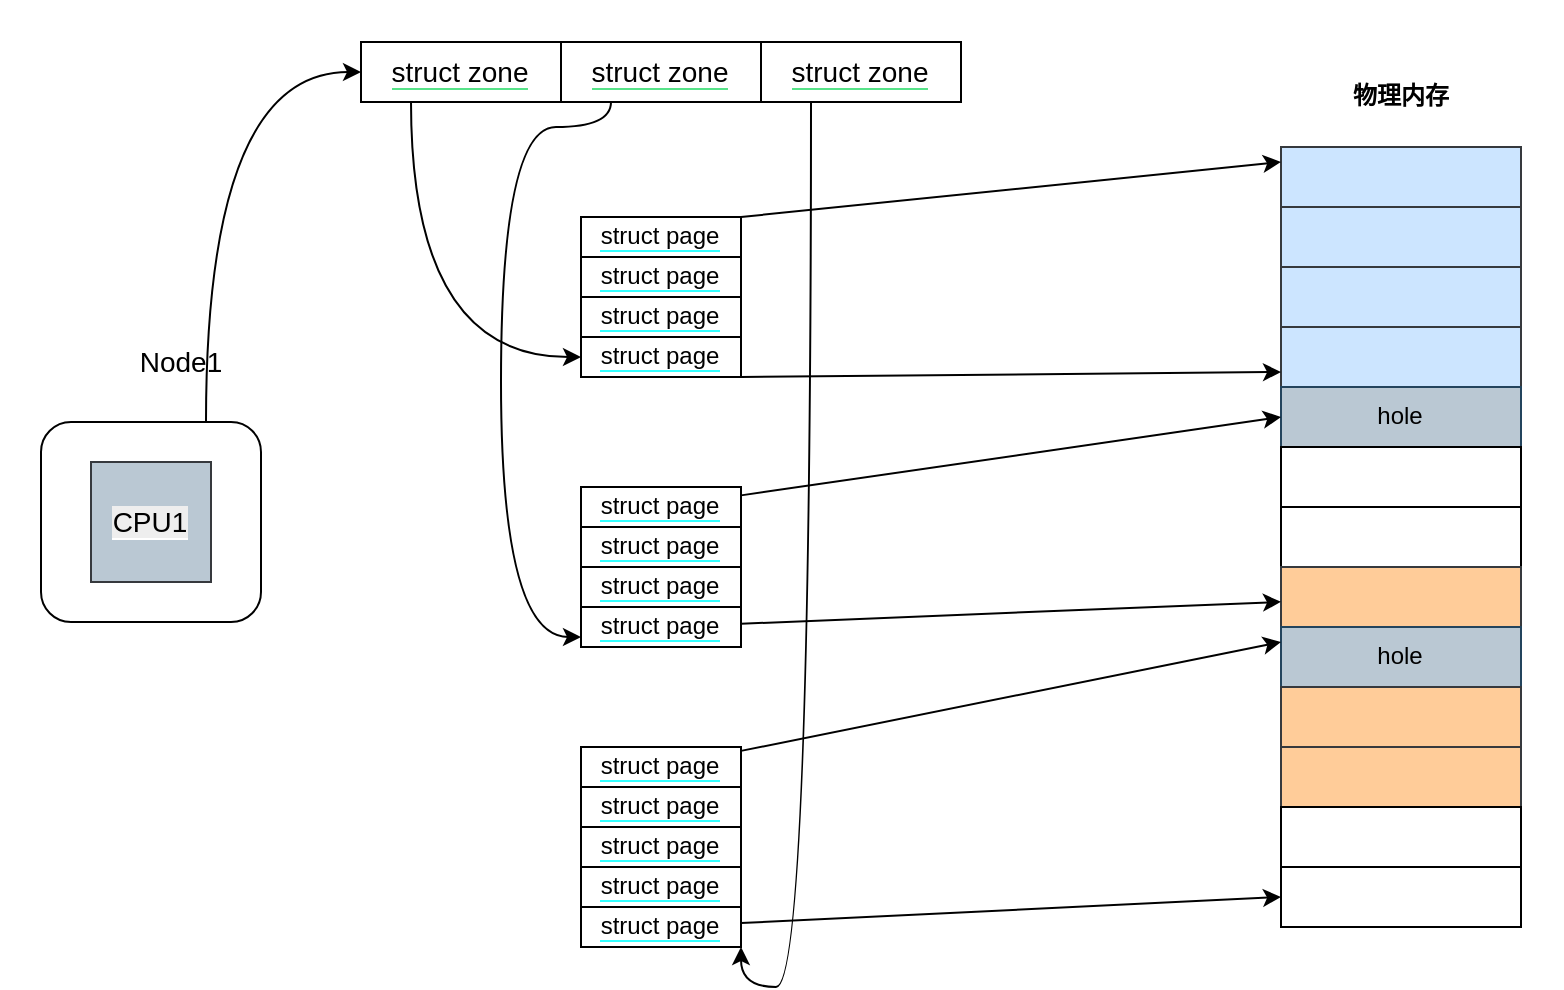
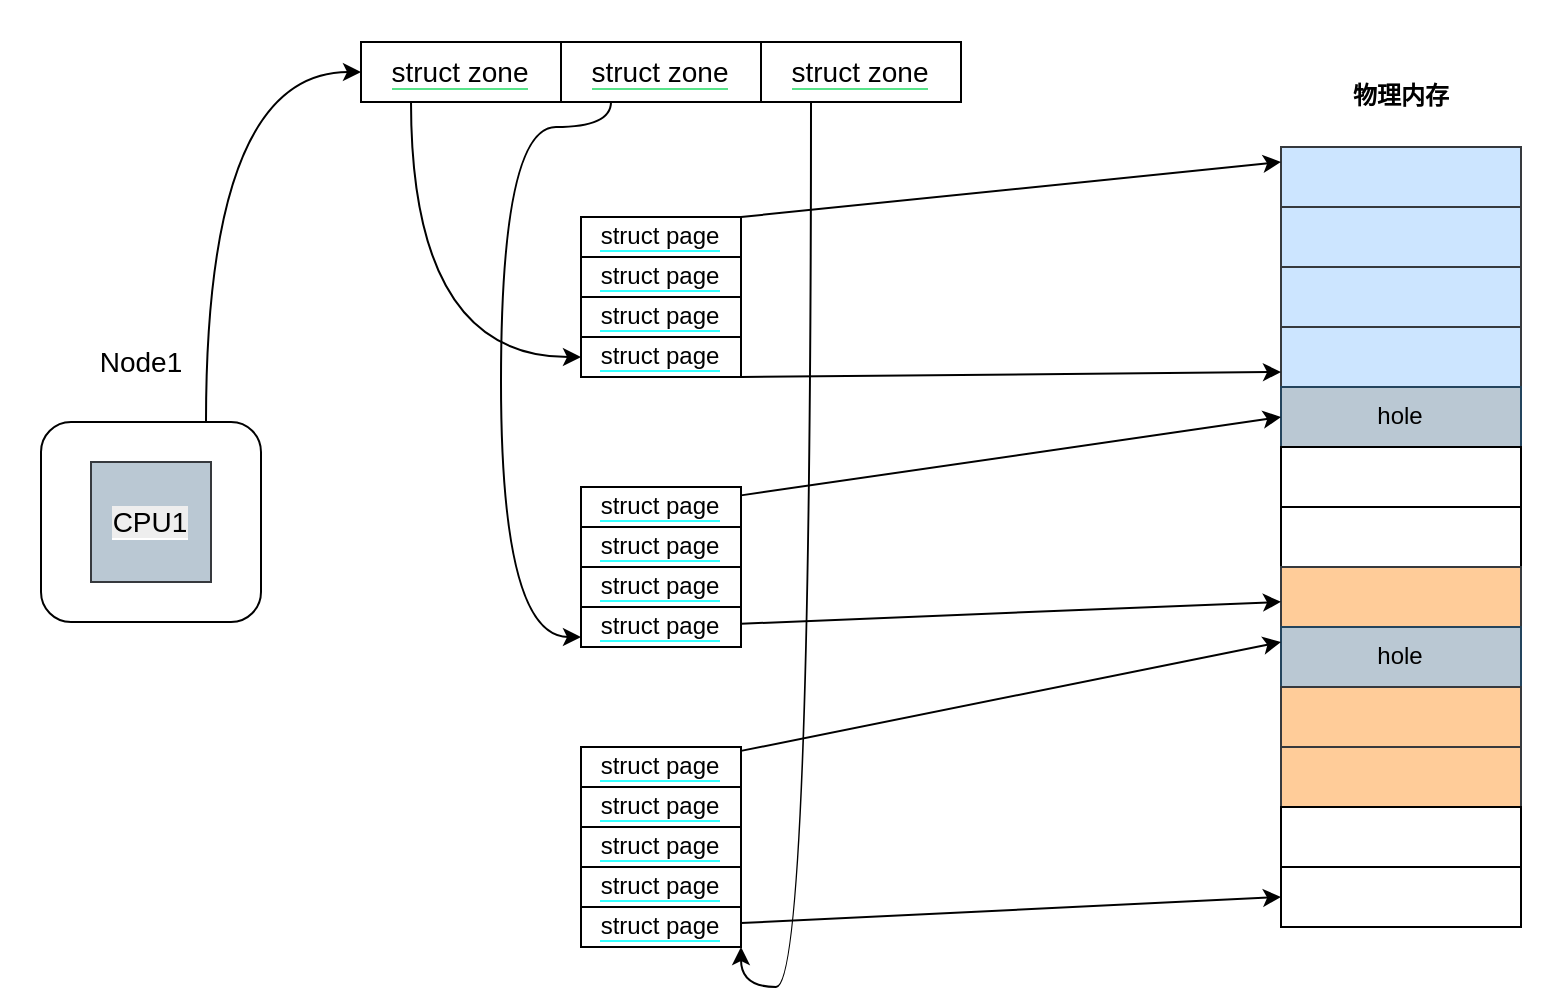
node "Node1": moved (181, 362) -> (141, 362)
